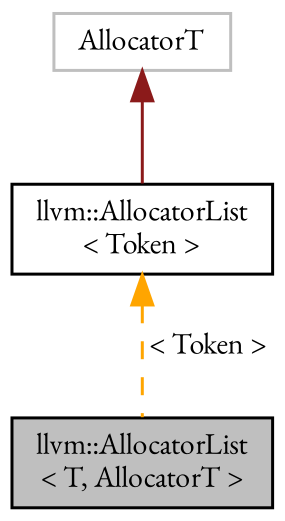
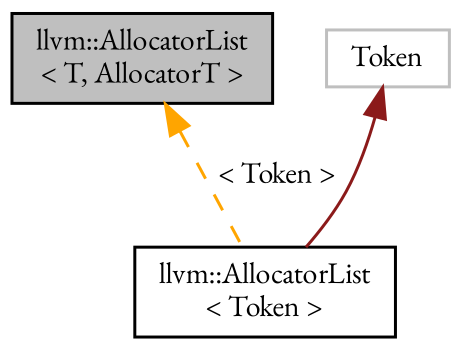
node "AllocatorT": label "AllocatorT" -> "Token"
edge "llvm::AllocatorList < T, AllocatorT >" -> "llvm::AllocatorList < Token >": reversed
